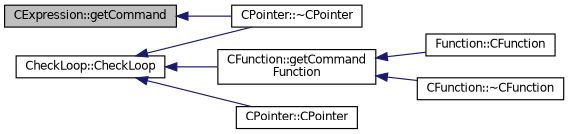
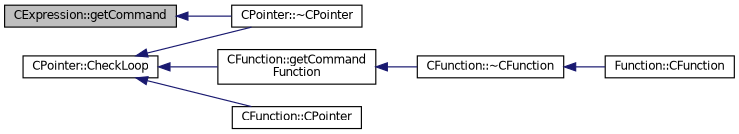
edge "Function::CFunction" -> "CFunction::getCommand Function": now "Function::CFunction" -> "CFunction::~CFunction"
node "CheckLoop::CheckLoop": label "CheckLoop::CheckLoop" -> "CPointer::CheckLoop"
node "CPointer::CPointer": label "CPointer::CPointer" -> "CFunction::CPointer"
